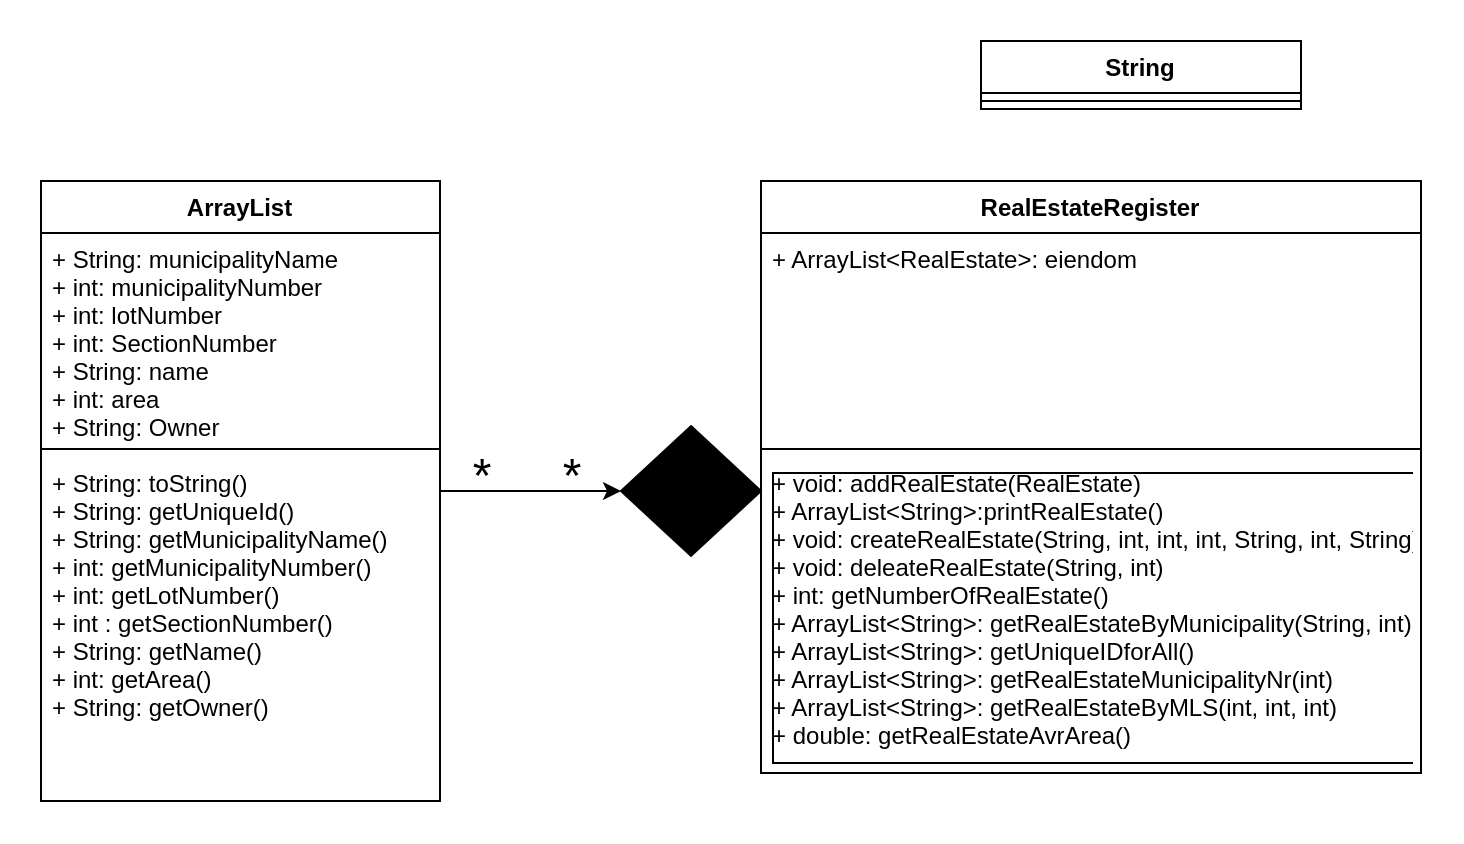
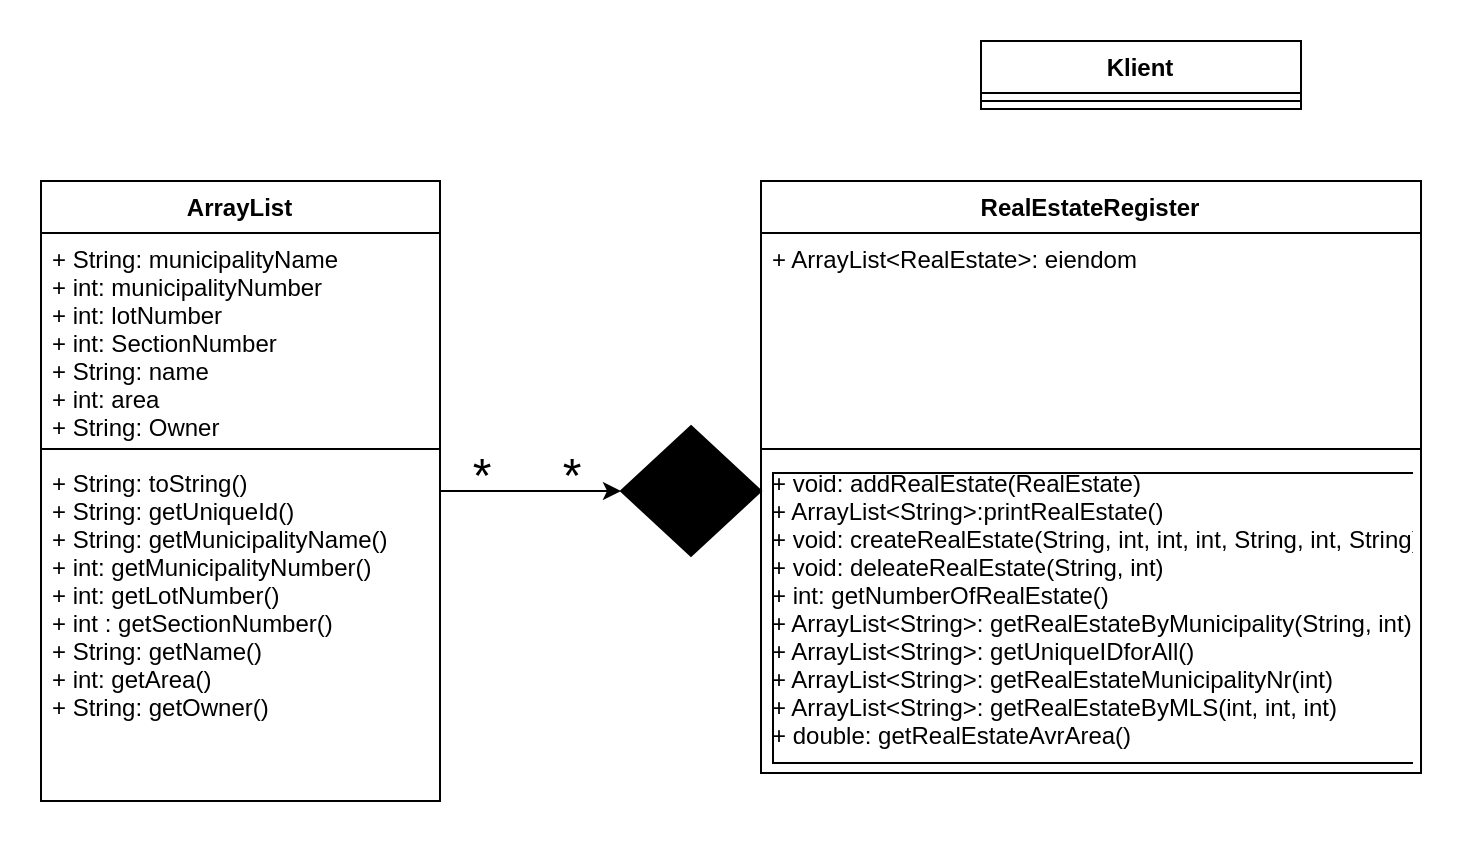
node "String": label "String" -> "Klient"
